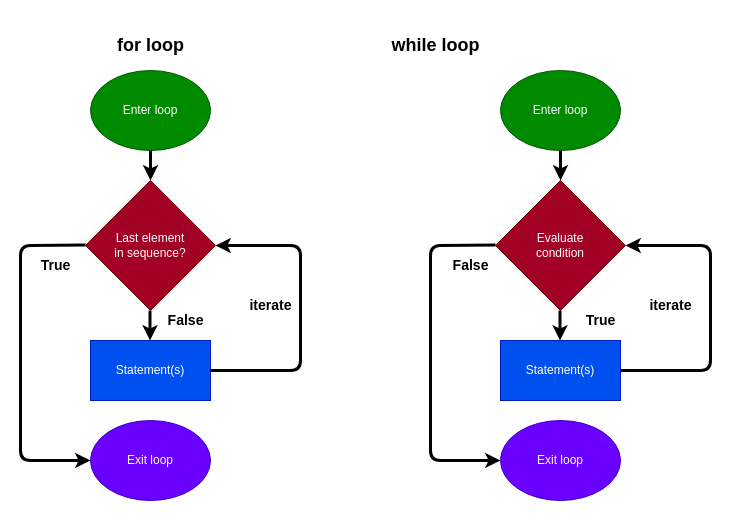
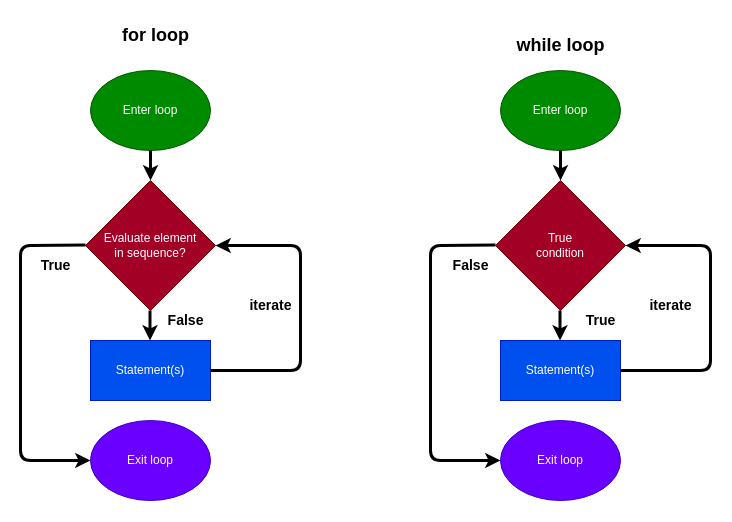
node "for loop": moved (151, 46) -> (156, 36)
node "while loop": moved (436, 46) -> (561, 46)
node "Last element in sequence?": label "Last element in sequence?" -> "Evaluate element in sequence?"
node "Evaluate condition": label "Evaluate condition" -> "True condition"
